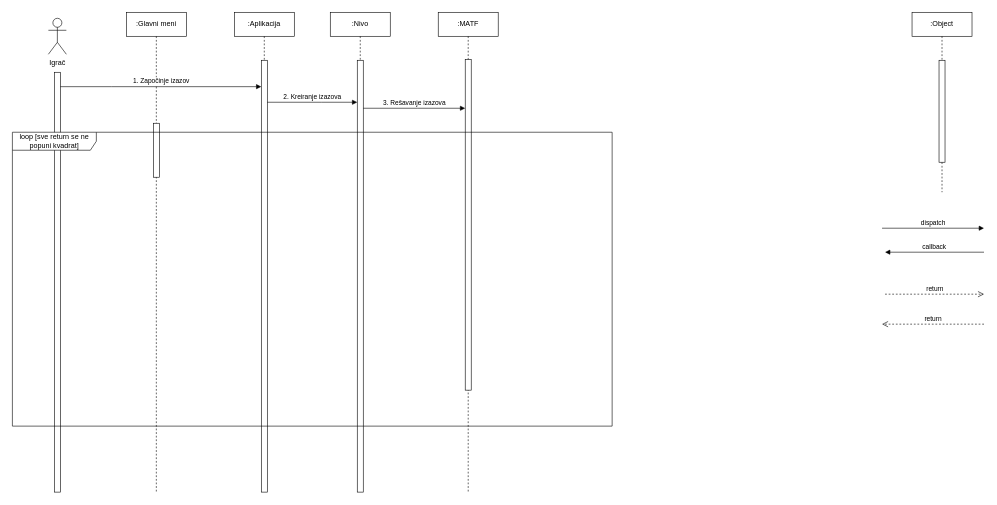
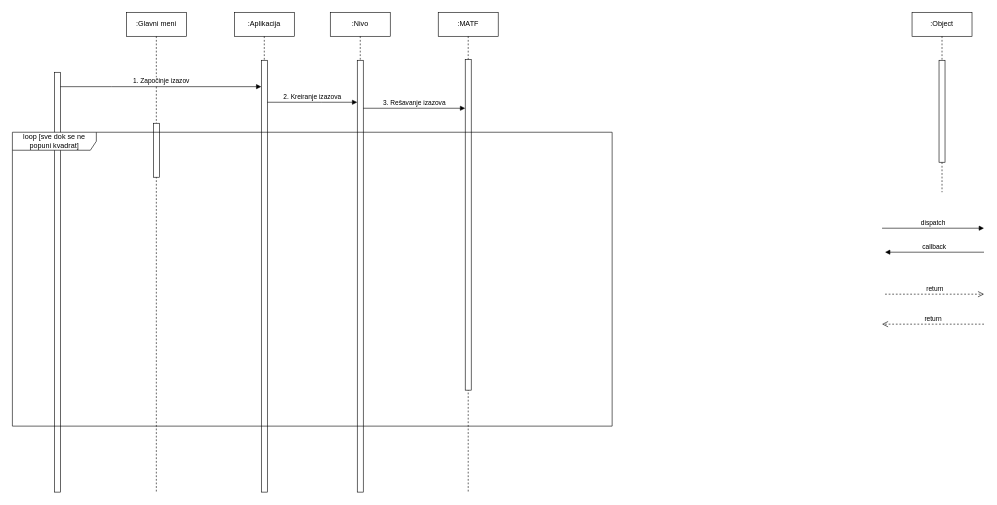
node "Igrač": removed
node "loop [sve return se ne popuni kvadrat]": label "loop [sve return se ne popuni kvadrat]" -> "loop [sve dok se ne popuni kvadrat]"
